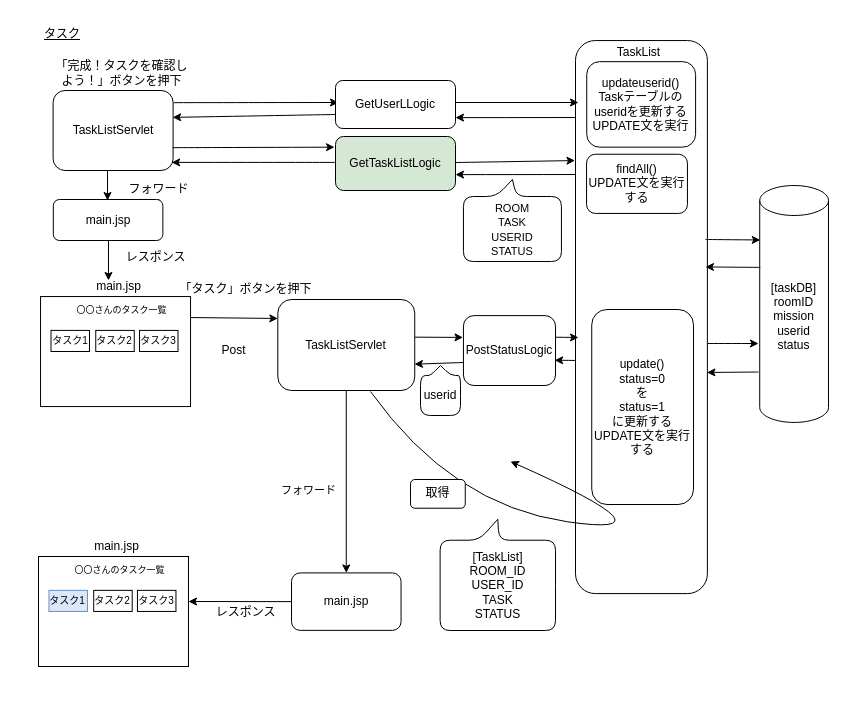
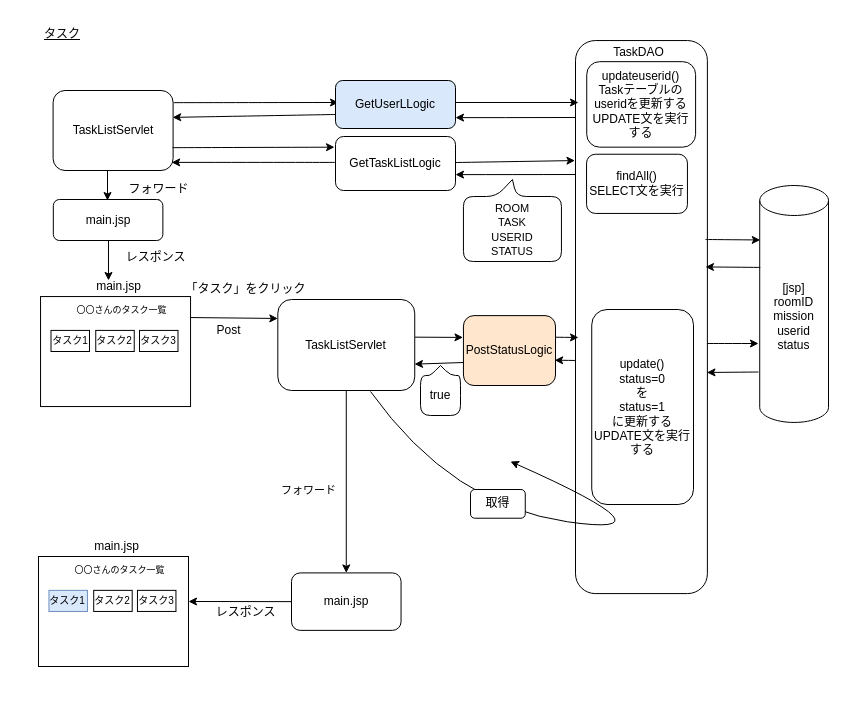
node "TaskList": label "TaskList" -> "TaskDAO"
node "「完成！タスクを確認しよう！」ボタンを押下": removed
node "GetUserLLogic": fillcolor #ffffff -> #dae8fc
node "updateuserid() Taskテーブルの useridを更新する UPDATE文を実行": label "updateuserid() Taskテーブルの useridを更新する UPDATE文を実行" -> "updateuserid() Taskテーブルの useridを更新する UPDATE文を実行する"
node "GetTaskListLogic": fillcolor #d5e8d4 -> #ffffff
node "findAll() UPDATE文を実行する": label "findAll() UPDATE文を実行する" -> "findAll() SELECT文を実行"
node "「タスク」ボタンを押下": label "「タスク」ボタンを押下" -> "「タスク」をクリック"
node "[taskDB] roomID mission userid status": label "[taskDB] roomID mission userid status" -> "[jsp] roomID mission userid status"
node "Post": moved (234, 351) -> (229, 331)
node "PostStatusLogic": fillcolor #ffffff -> #ffe6cc
node "userid": label "userid" -> "true"
node "取得": moved (438, 494) -> (498, 504)
node "[TaskList] ROOM_IDUSER_IDTASKSTATUS": removed
